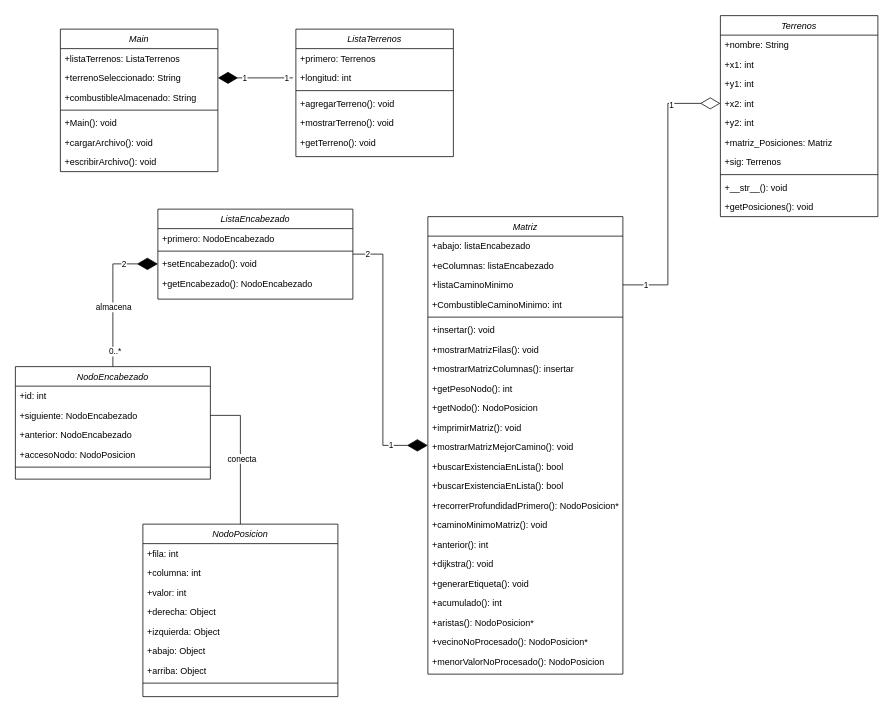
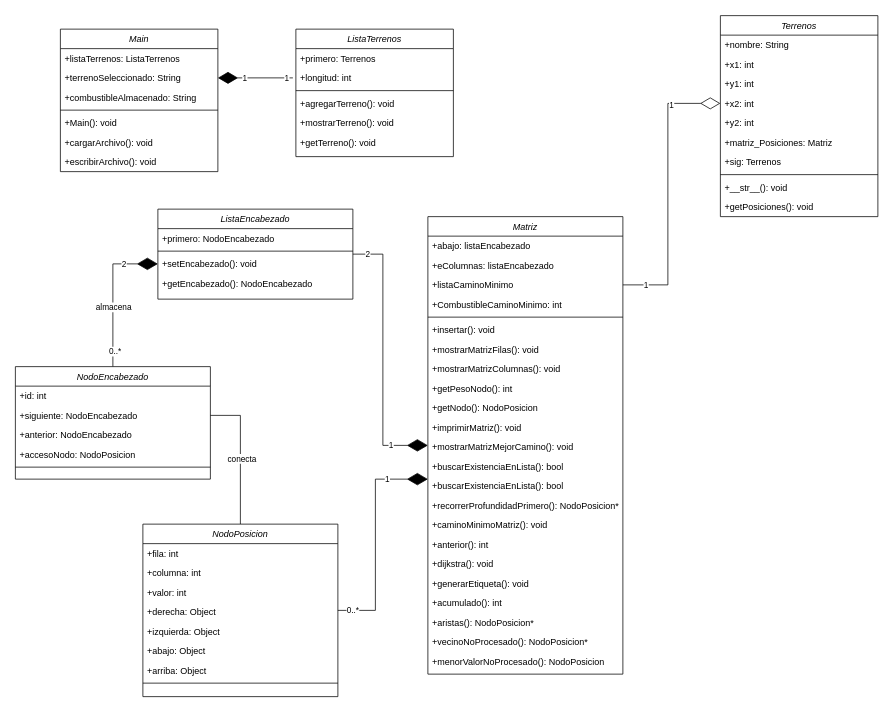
node "+mostrarMatrizColumnas(): insertar": label "+mostrarMatrizColumnas(): insertar" -> "+mostrarMatrizColumnas(): void"
edge "NodoPosicion" -> "Matriz": added, labels "0..*", "1"
